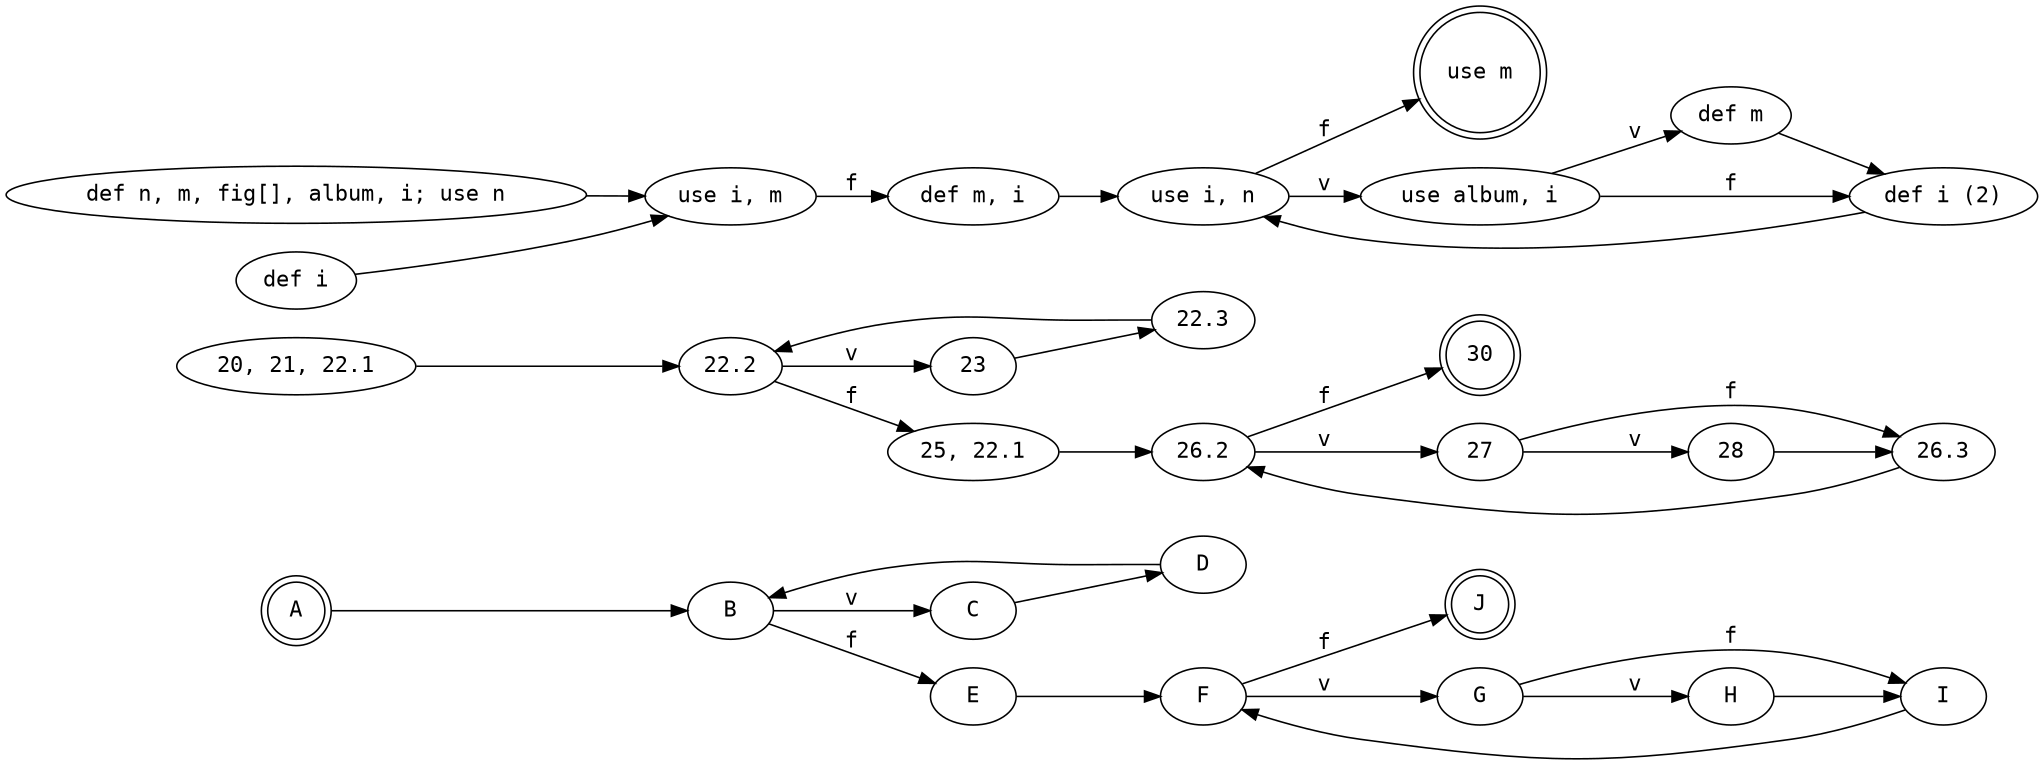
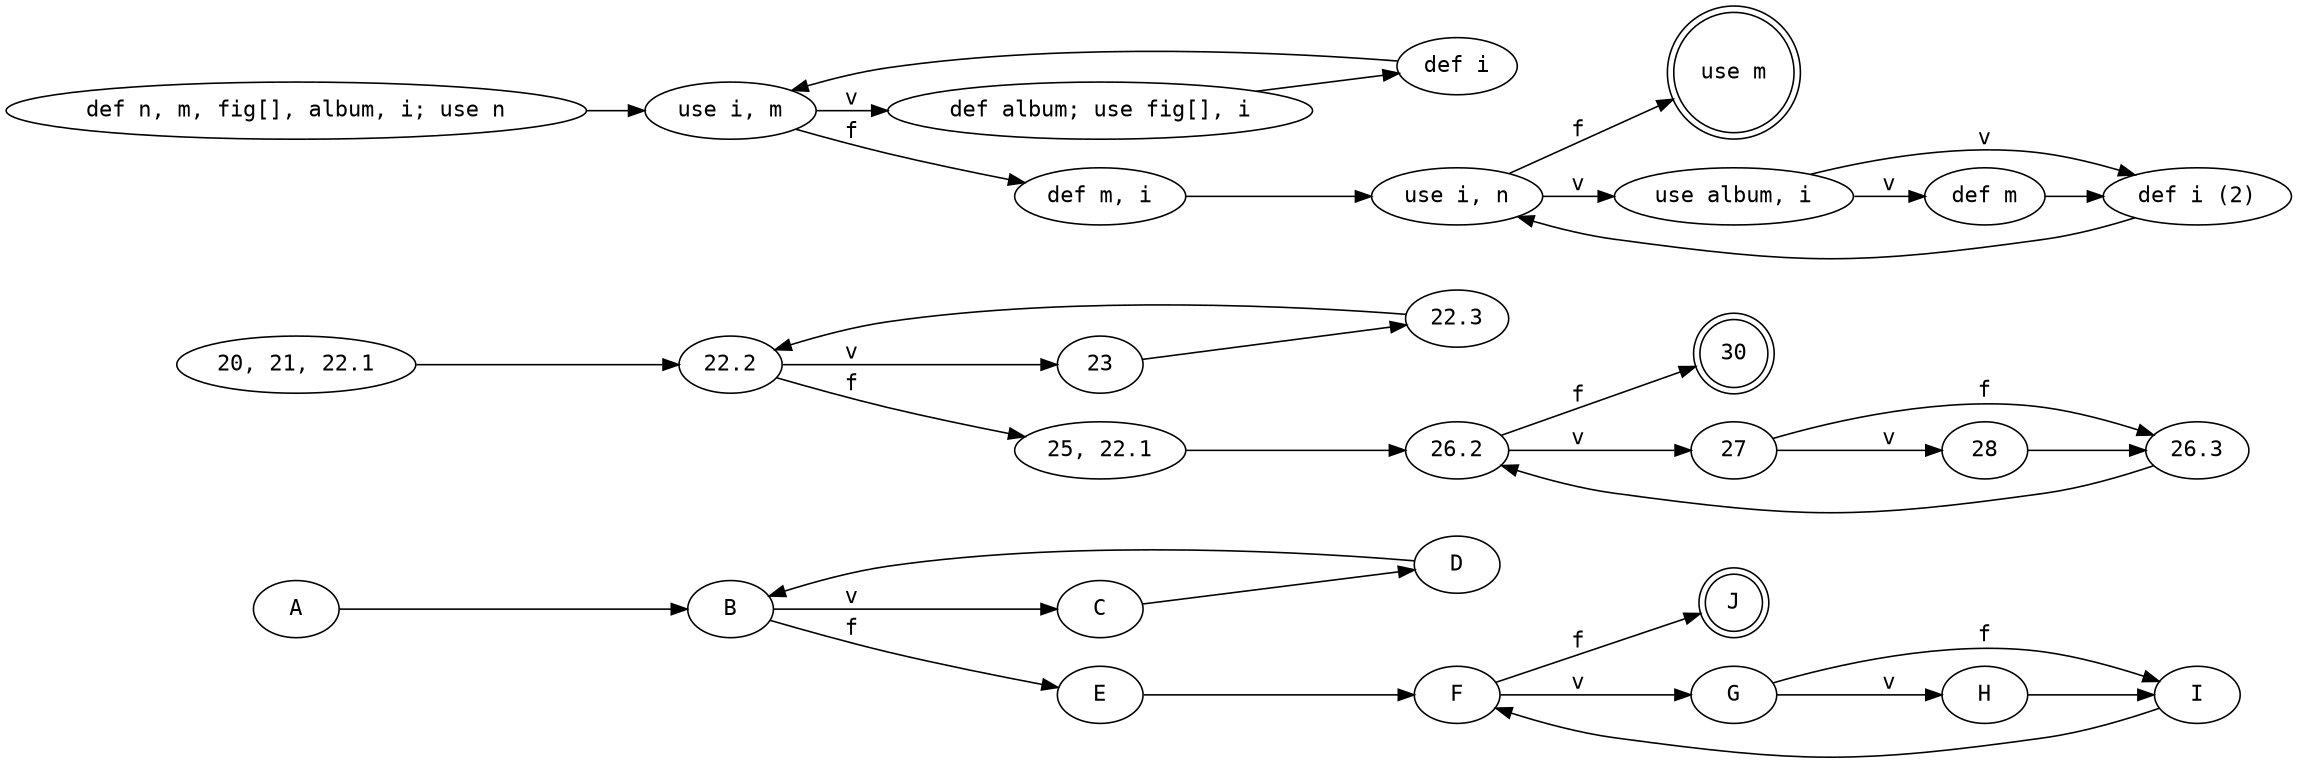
node "def album; use fig[], i": added
edge "use album, i" -> "def i (2)": label "f" -> "v"
node "A": shape doublecircle -> ellipse
